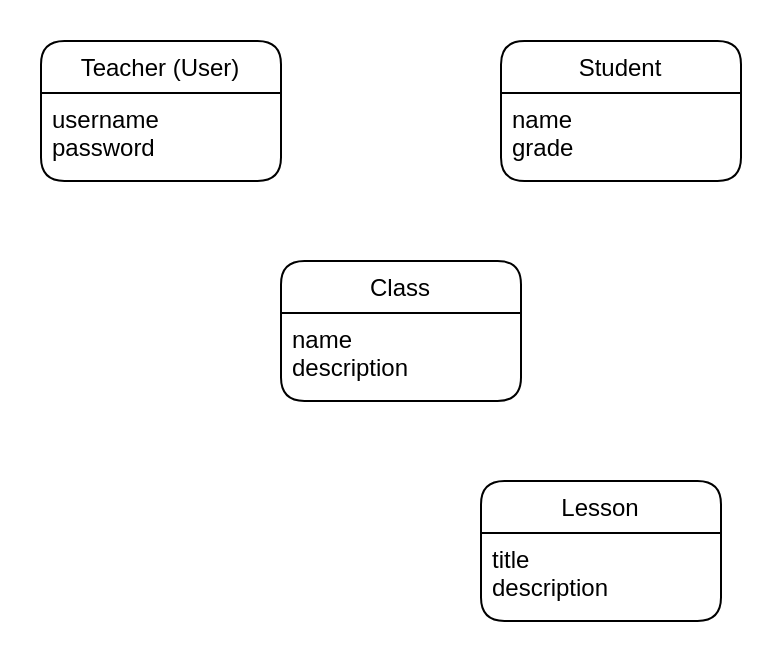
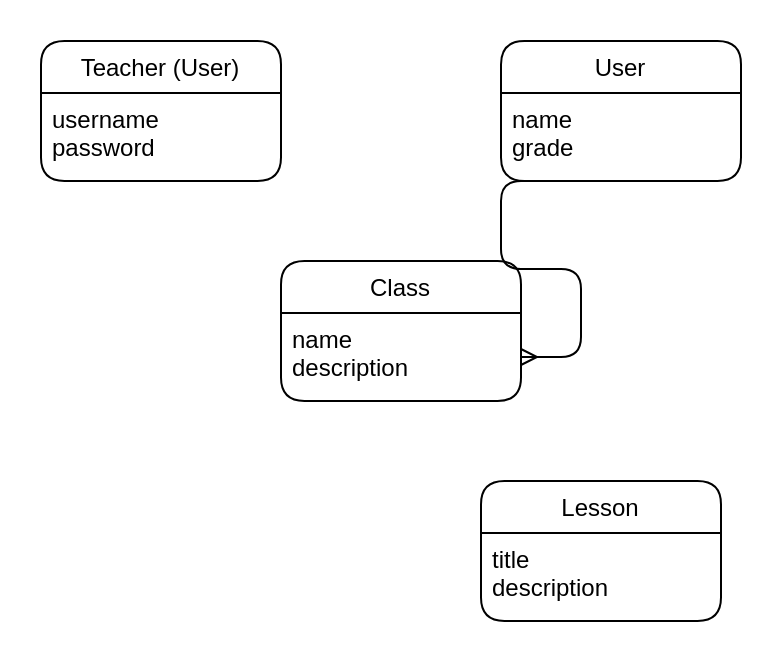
node "Student": label "Student" -> "User"
edge "name grade" -> "name description": added
